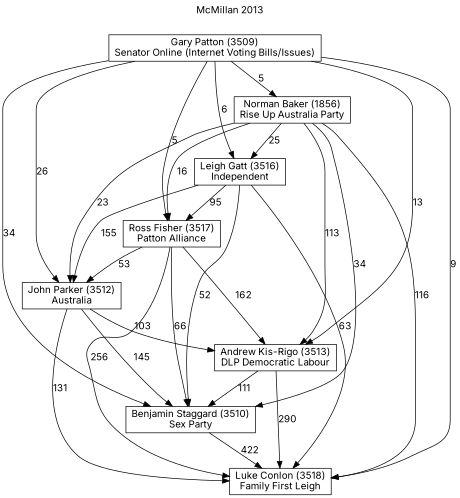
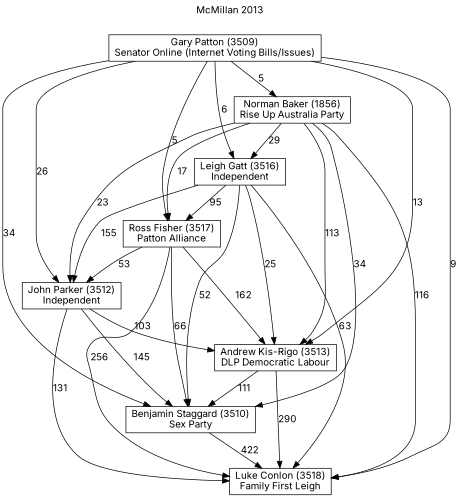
edge "Norman Baker (1856) Rise Up Australia Party" -> "Leigh Gatt (3516) Independent": label "25" -> "29"
edge "Norman Baker (1856) Rise Up Australia Party" -> "Ross Fisher (3517) Patton Alliance": label "16" -> "17"
edge "Leigh Gatt (3516) Independent" -> "Andrew Kis-Rigo (3513) DLP Democratic Labour": added, label "25"
node "John Parker (3512) Australia": label "John Parker (3512) Australia" -> "John Parker (3512) Independent"
